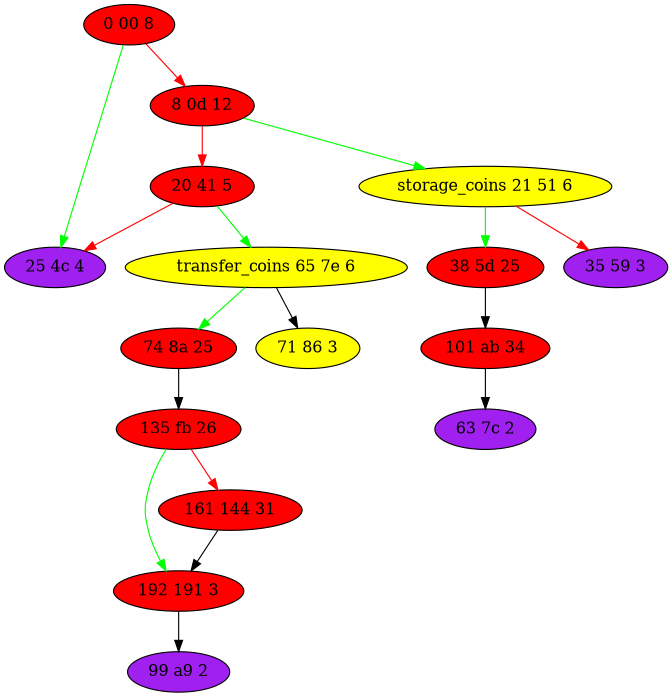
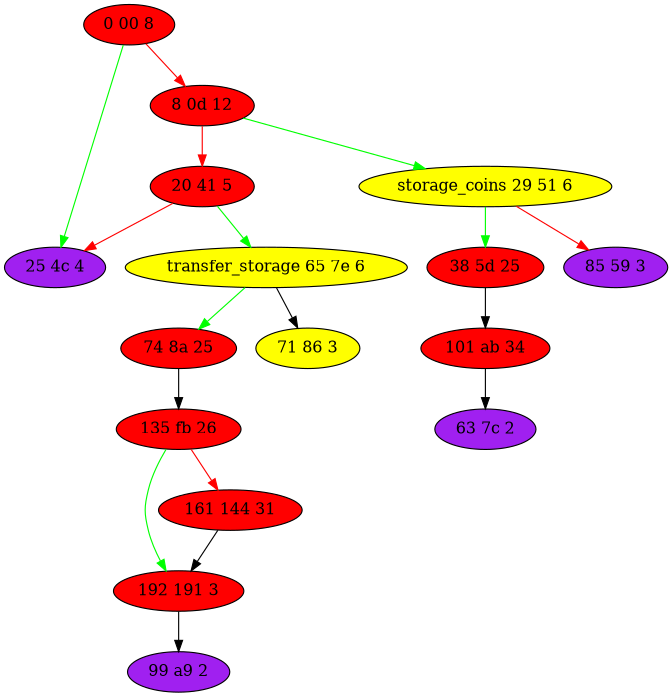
node "storage_coins 21 51 6": label "storage_coins 21 51 6" -> "storage_coins 29 51 6"
node "transfer_coins 65 7e 6": label "transfer_coins 65 7e 6" -> "transfer_storage 65 7e 6"
node "35 59 3": label "35 59 3" -> "85 59 3"
